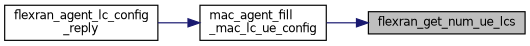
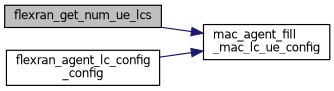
node "flexran_agent_lc_config _reply": label "flexran_agent_lc_config _reply" -> "flexran_agent_lc_config _config"
edge "mac_agent_fill _mac_lc_ue_config" -> "flexran_get_num_ue_lcs": reversed
